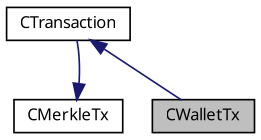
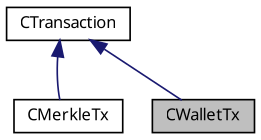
edge "CTransaction" -> "CMerkleTx": reversed
